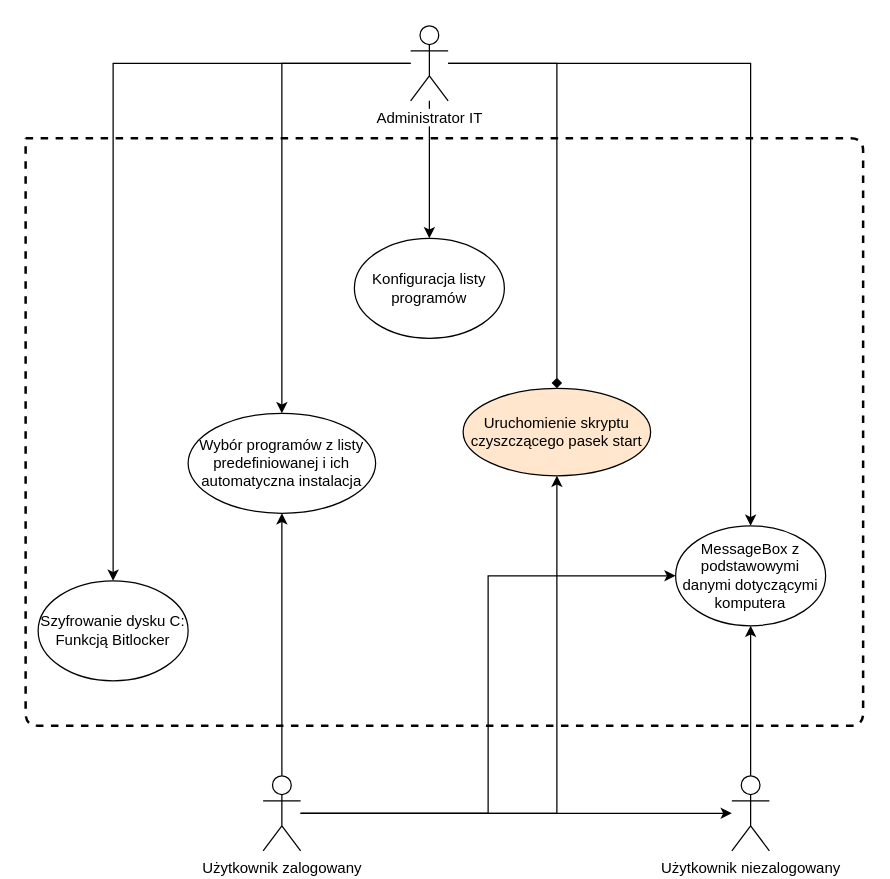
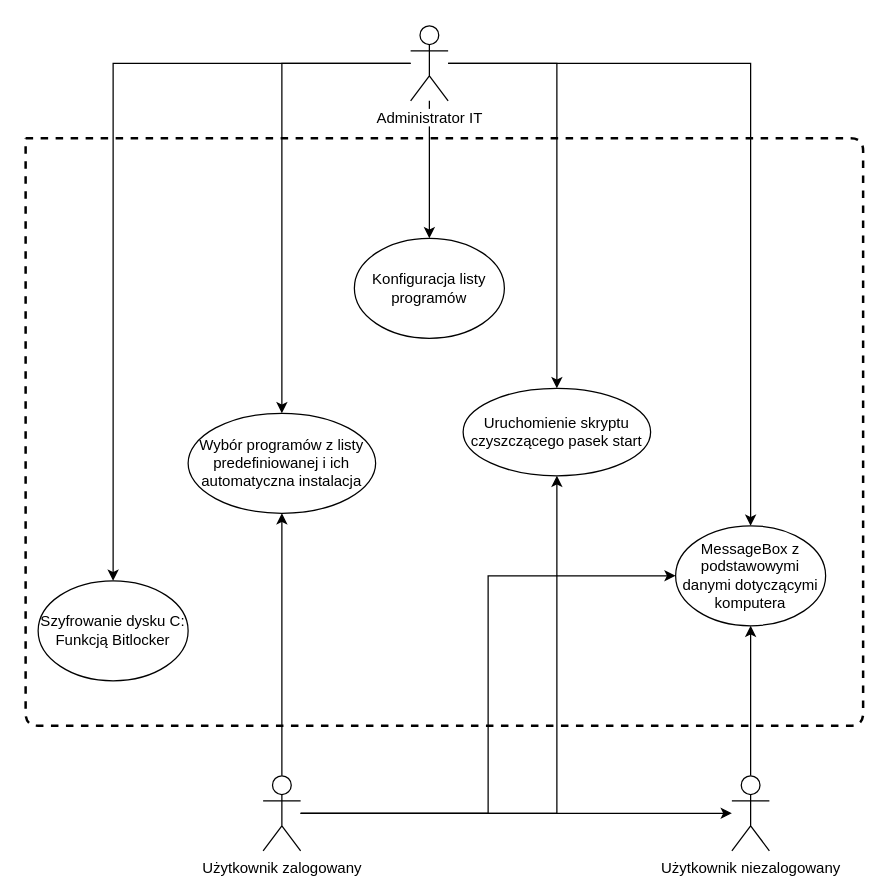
edge "Administrator IT" -> "Uruchomienie skryptu czyszczącego pasek start": arrowhead diamond -> classic
node "Uruchomienie skryptu czyszczącego pasek start": fillcolor #ffe6cc -> #ffffff
